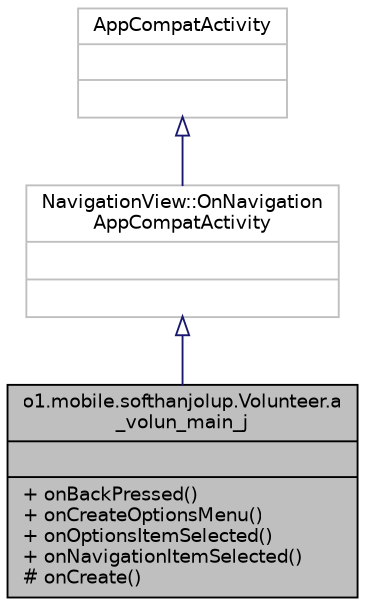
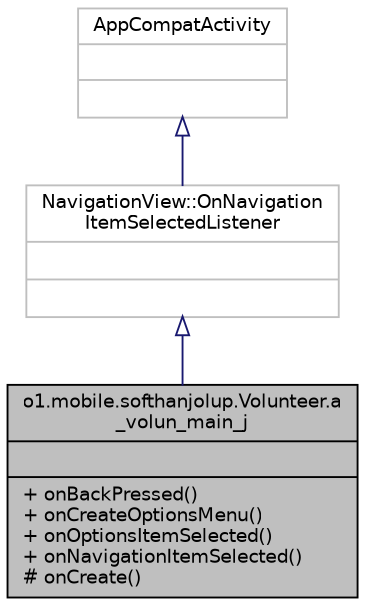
node "NavigationView::OnNavigation": text "AppCompatActivity" -> "ItemSelectedListener"
